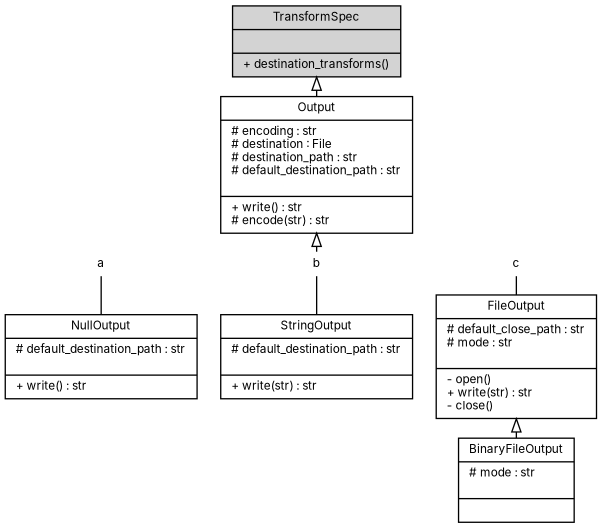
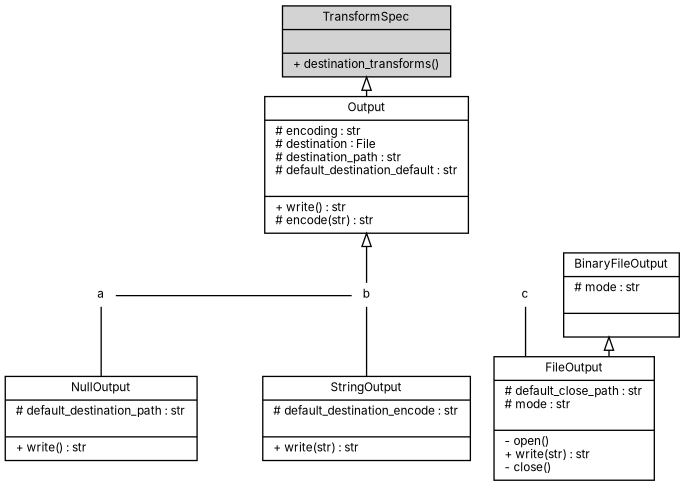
node "Output": text "# default_destination_path : str" -> "# default_destination_default : str"
edge "a" -- "b": added
node "StringOutput": text "# default_destination_path : str" -> "# default_destination_encode : str"
edge "BinaryFileOutput" -> "FileOutput": reversed
